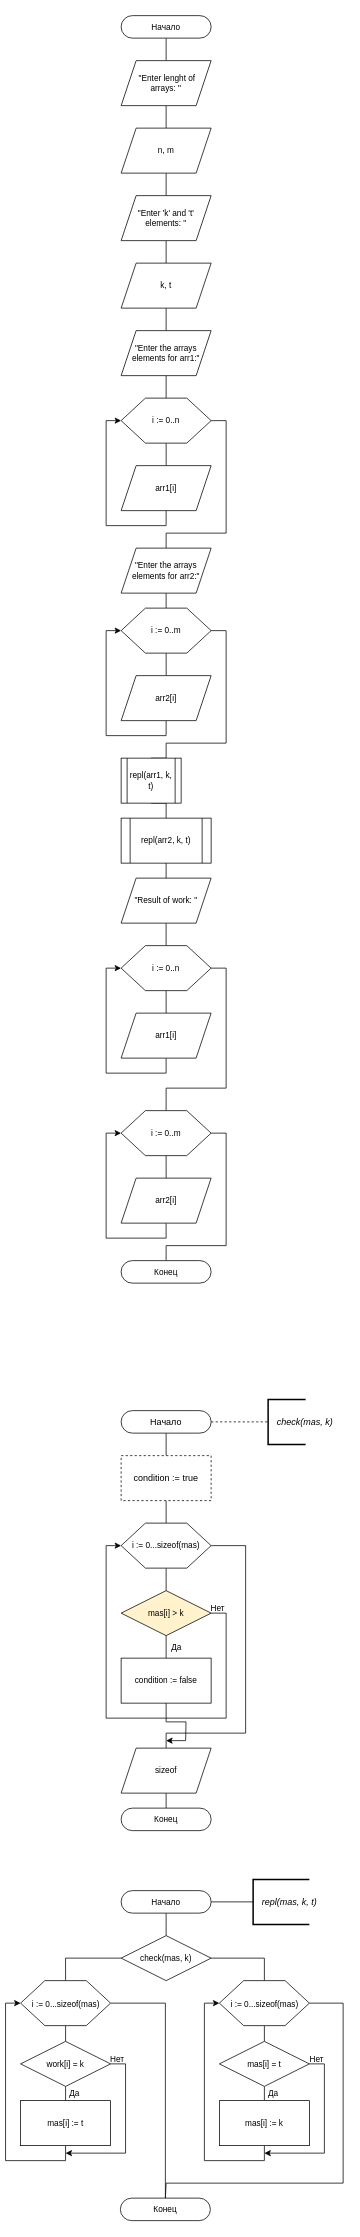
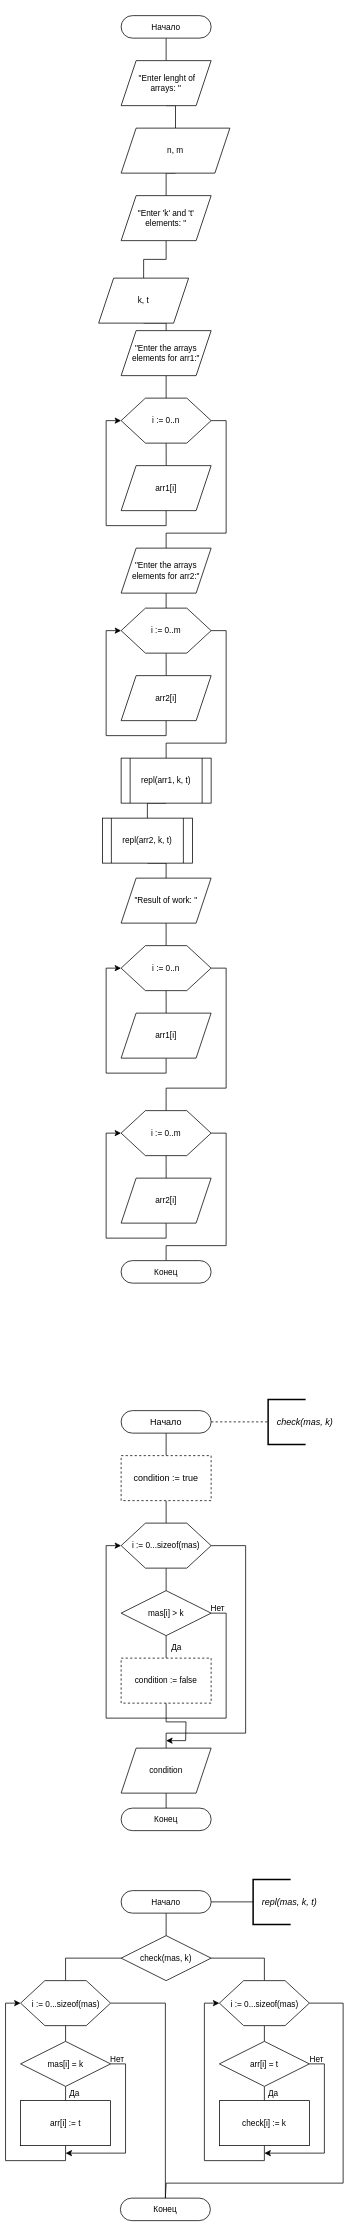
node "n, m": size 90x45 -> 109x45
node "k, t": moved (166, 285) -> (144, 300)
node "repl(arr1, k, t)": size 60x45 -> 90x45
node "repl(arr2, k, t)": moved (166, 840) -> (147, 840)
node "mas[i] > k": fillcolor #fff2cc -> #ffffff
node "condition := false": style solid -> dashed
node "sizeof": label "sizeof" -> "condition"
node "repl(mas, k, t)": size 56x45 -> 38x45
node "work[i] = k": label "work[i] = k" -> "mas[i] = k"
node "mas[i] = t": label "mas[i] = t" -> "arr[i] = t"
node "mas[i] := t": label "mas[i] := t" -> "arr[i] := t"
node "mas[i] := k": label "mas[i] := k" -> "check[i] := k"
